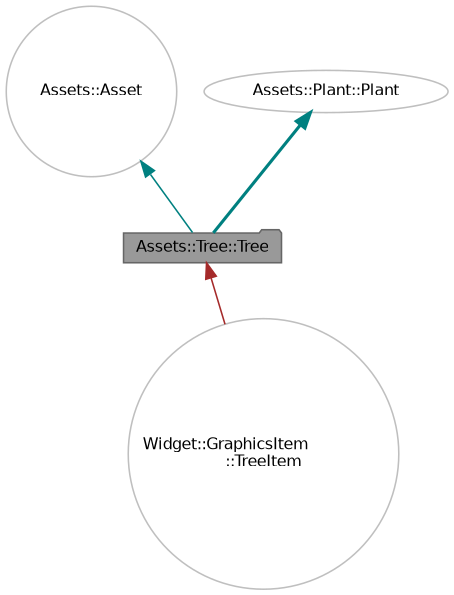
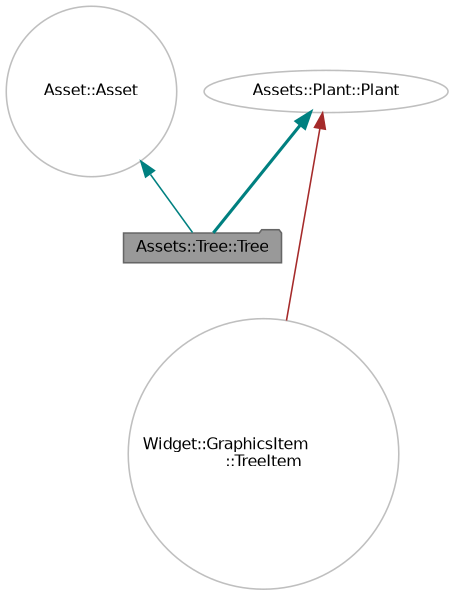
node "Assets::Asset": label "Assets::Asset" -> "Asset::Asset"
edge "Widget::GraphicsItem ::TreeItem" -> "Assets::Tree::Tree": now "Widget::GraphicsItem ::TreeItem" -> "Assets::Plant::Plant"
